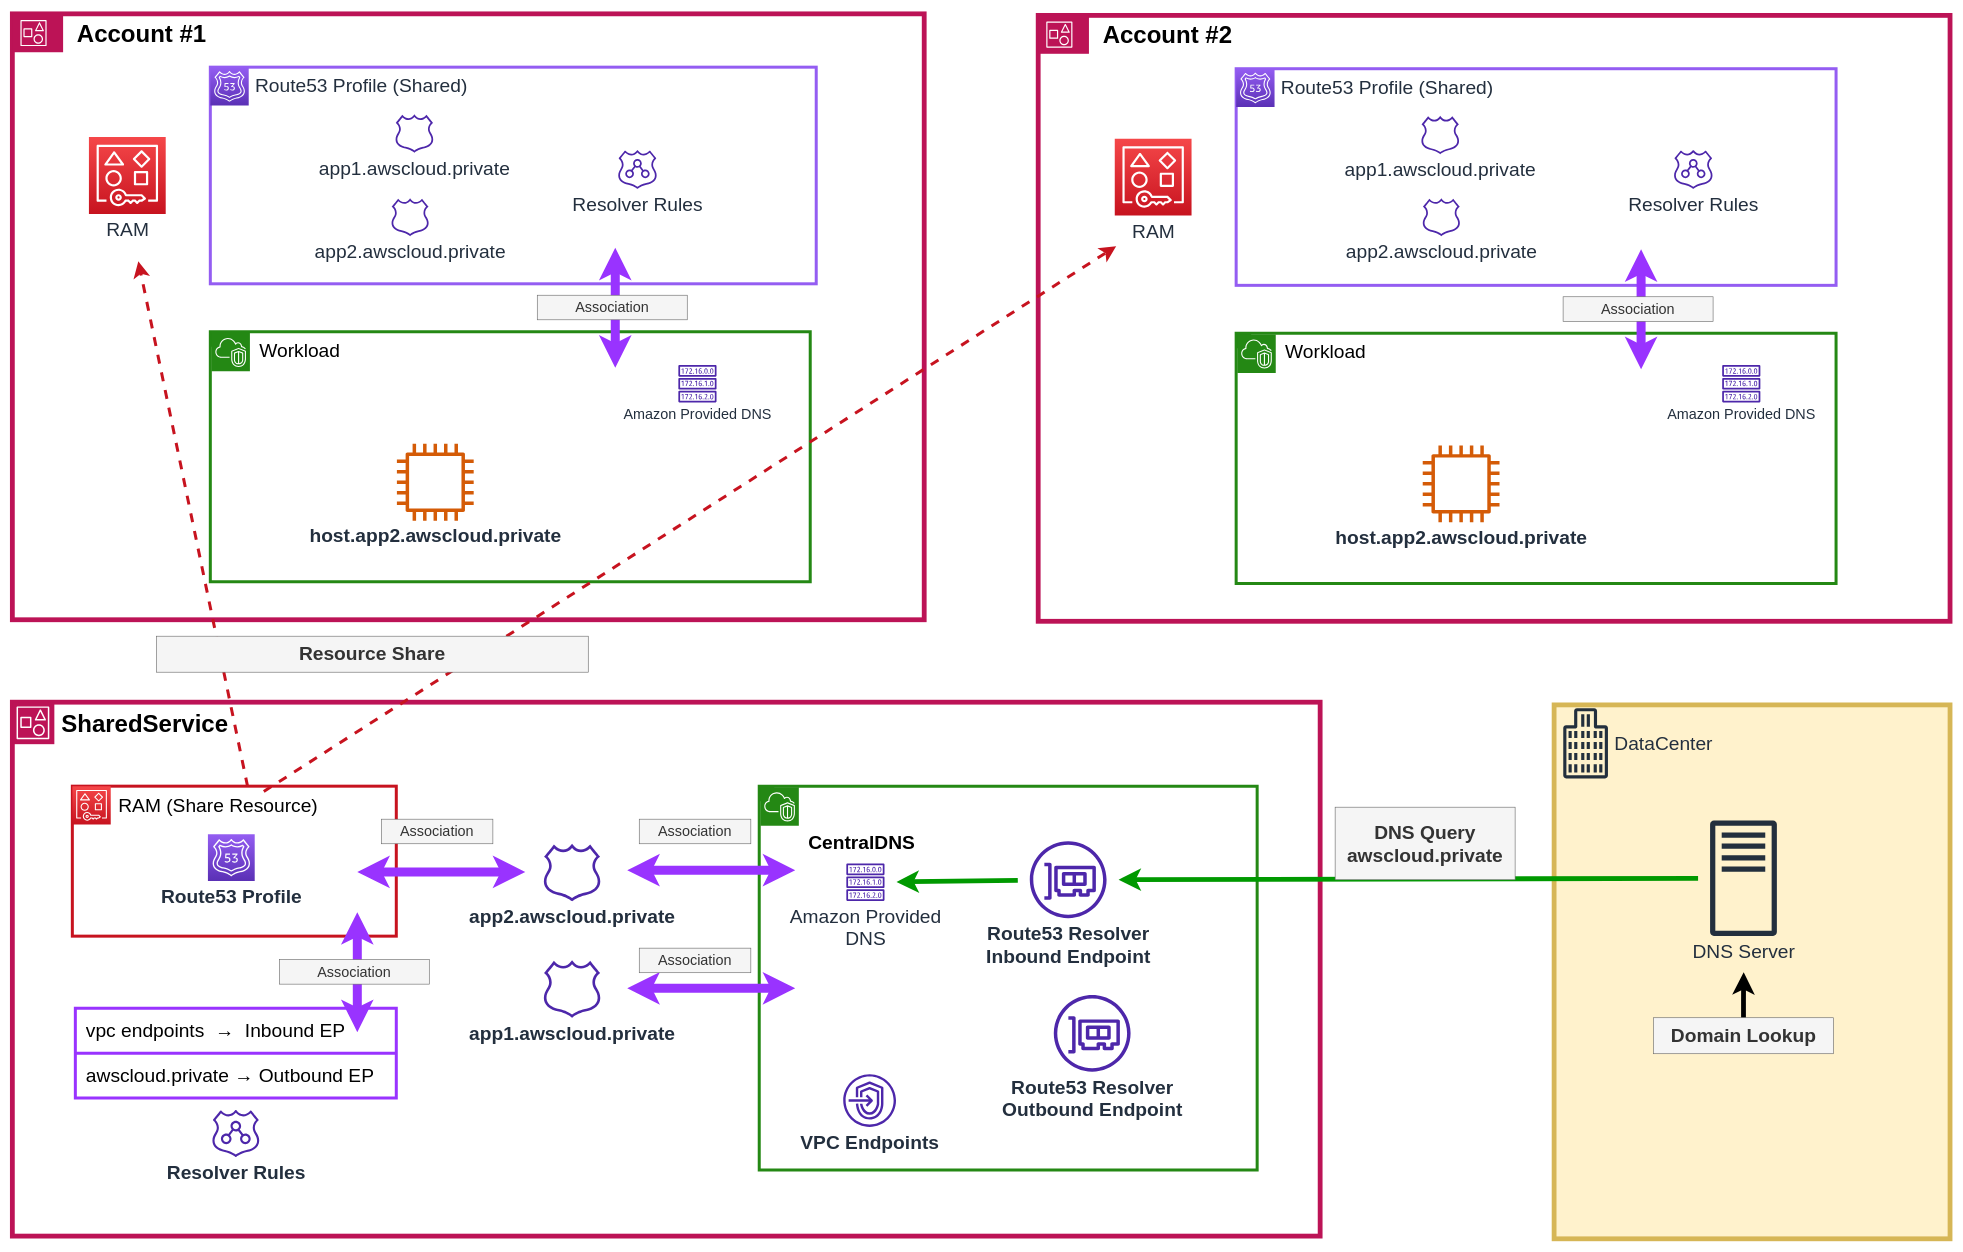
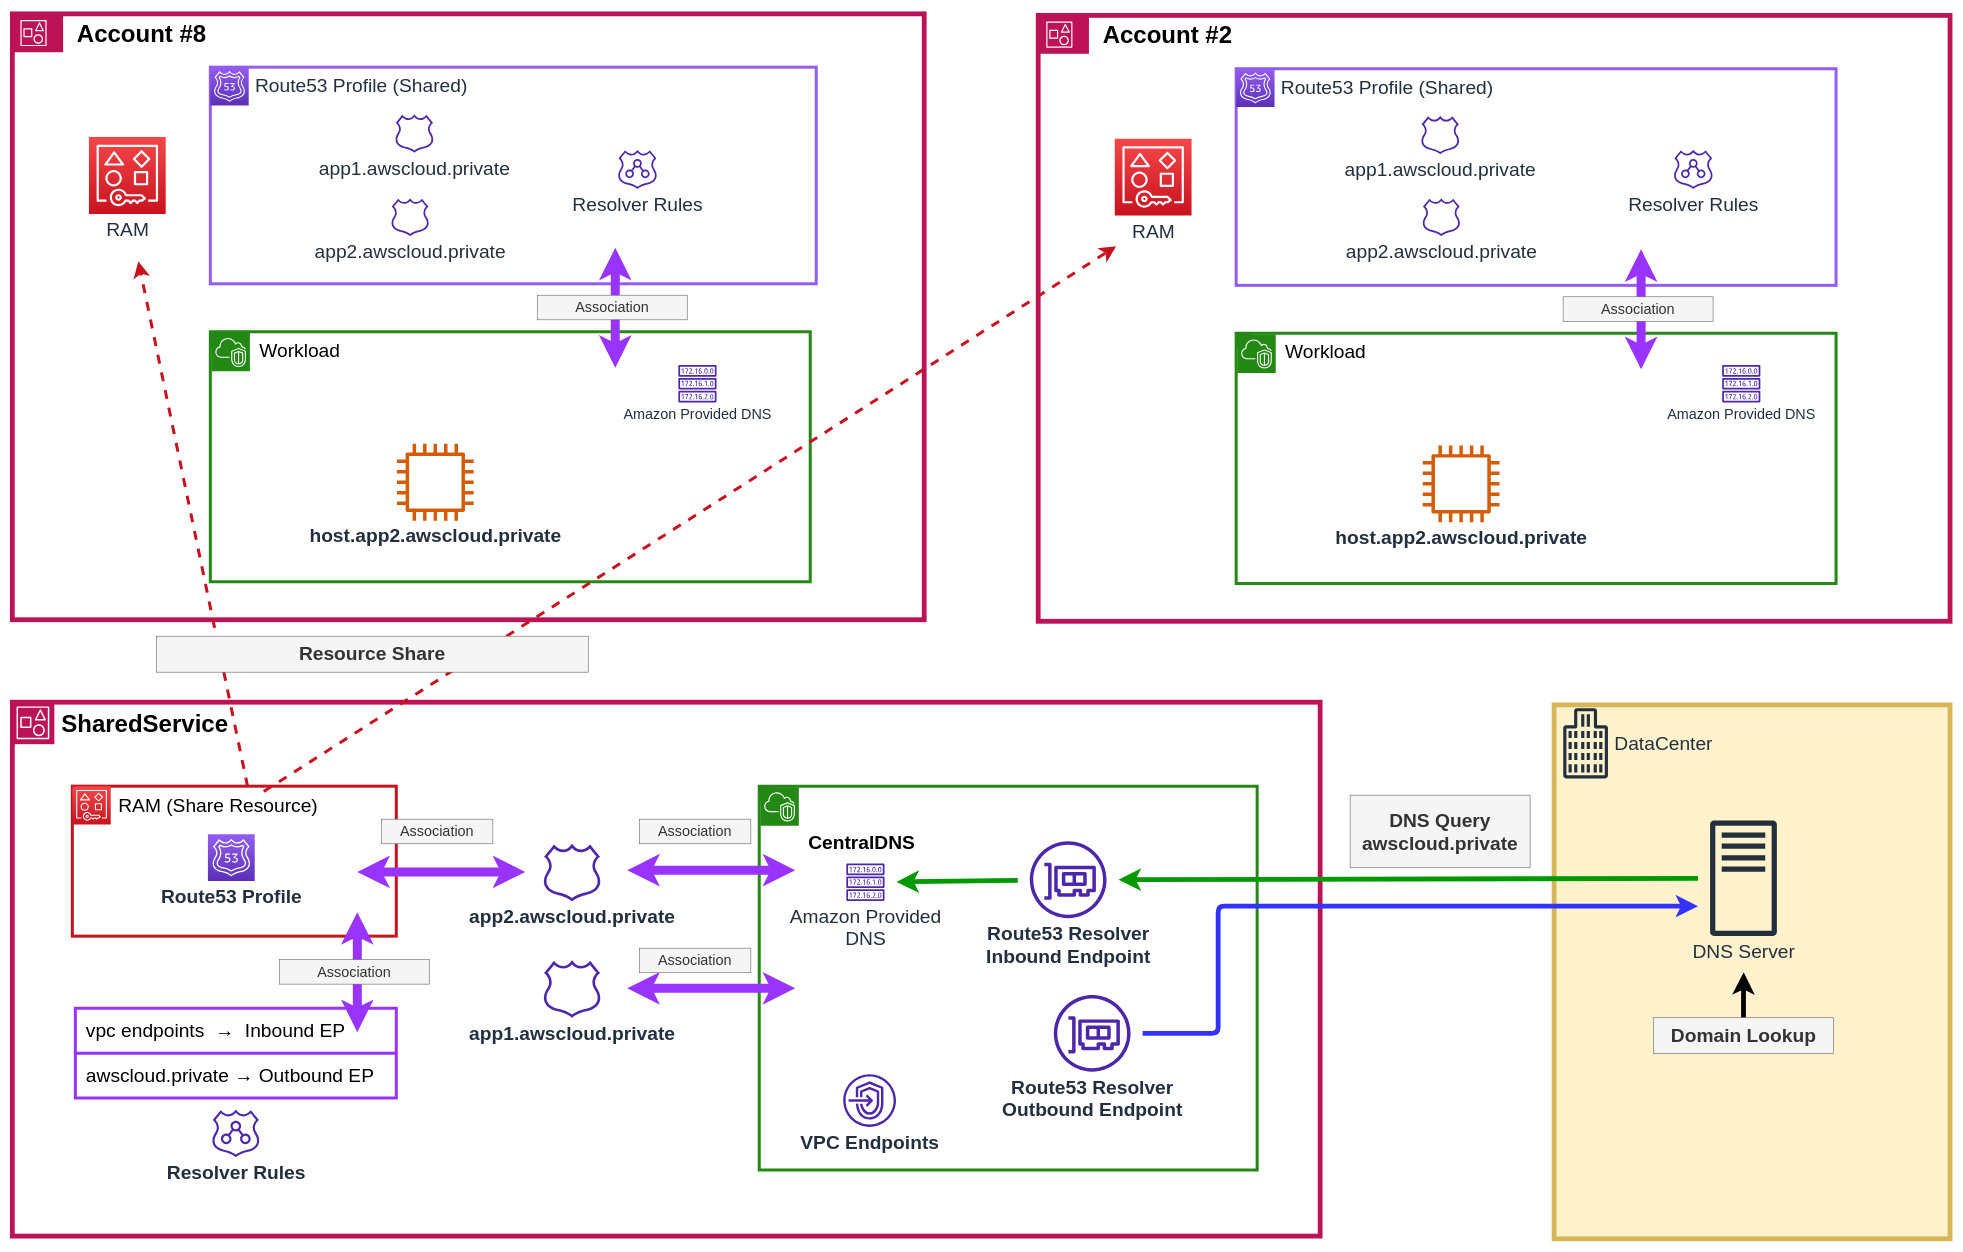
node "Account #1": label "Account #1" -> "Account #8"
node "DNS Queryawscloud.private": moved (1425, 844) -> (1440, 832)
edge "Route53 Resolver Outbound Endpoint" -> "DNS Server": added
